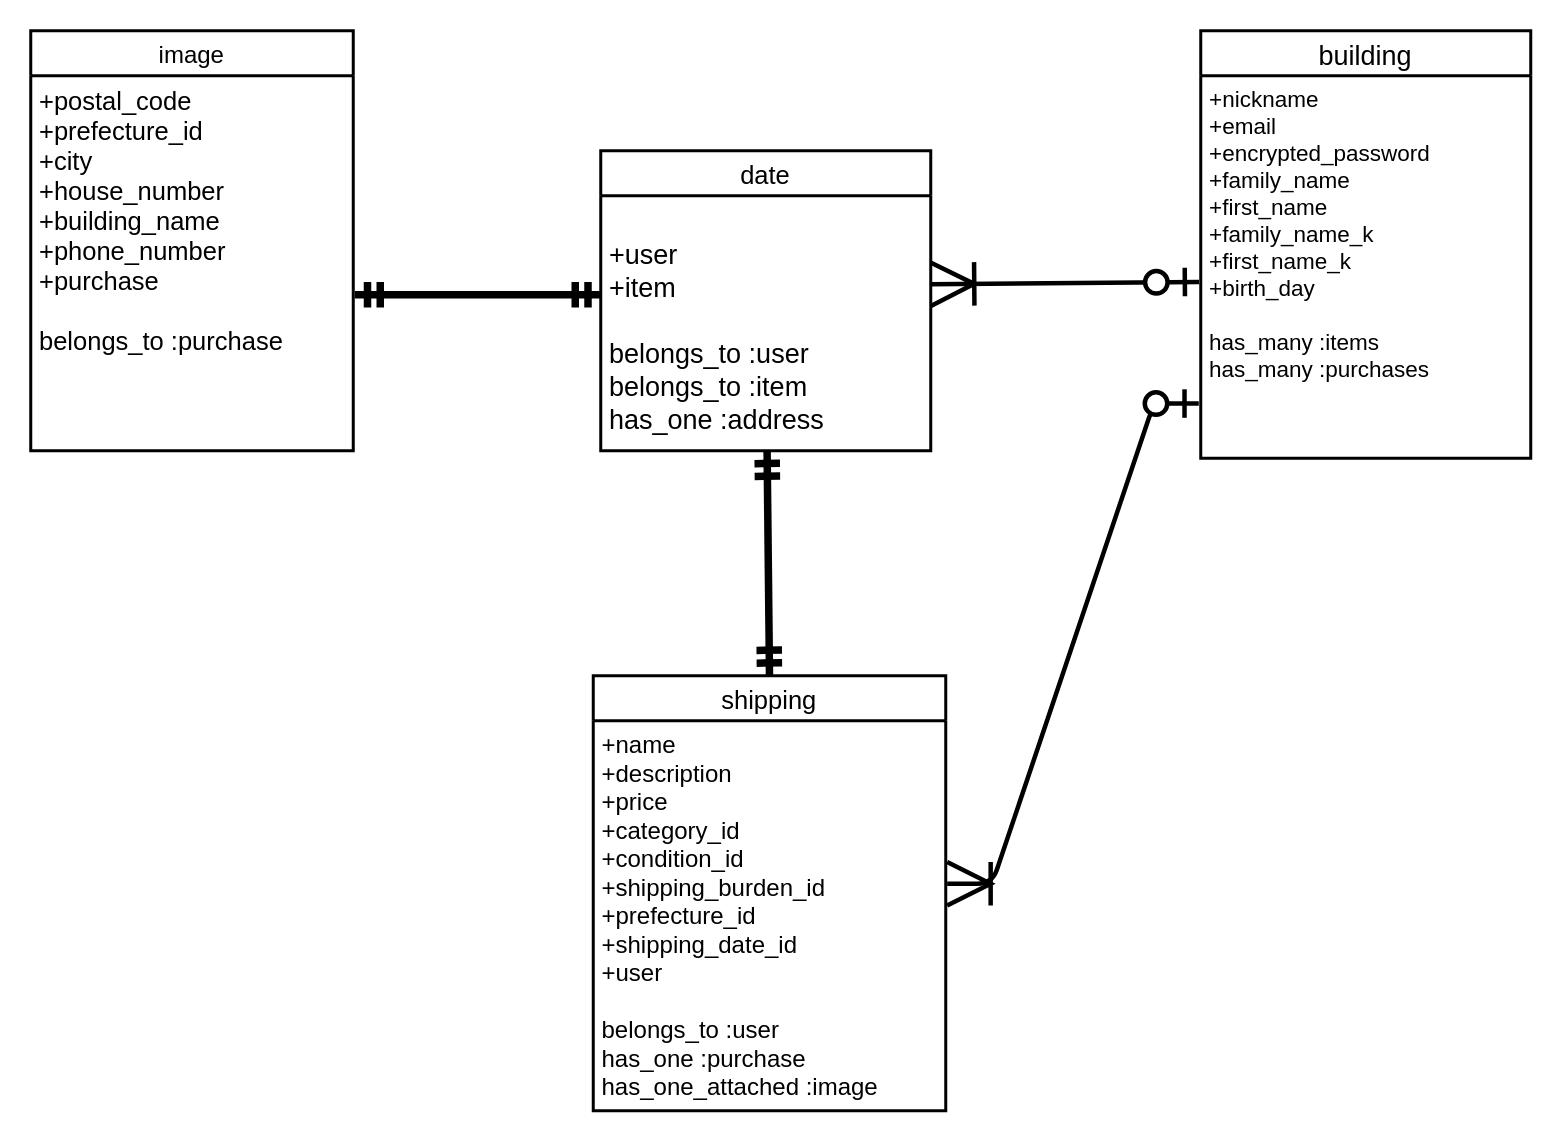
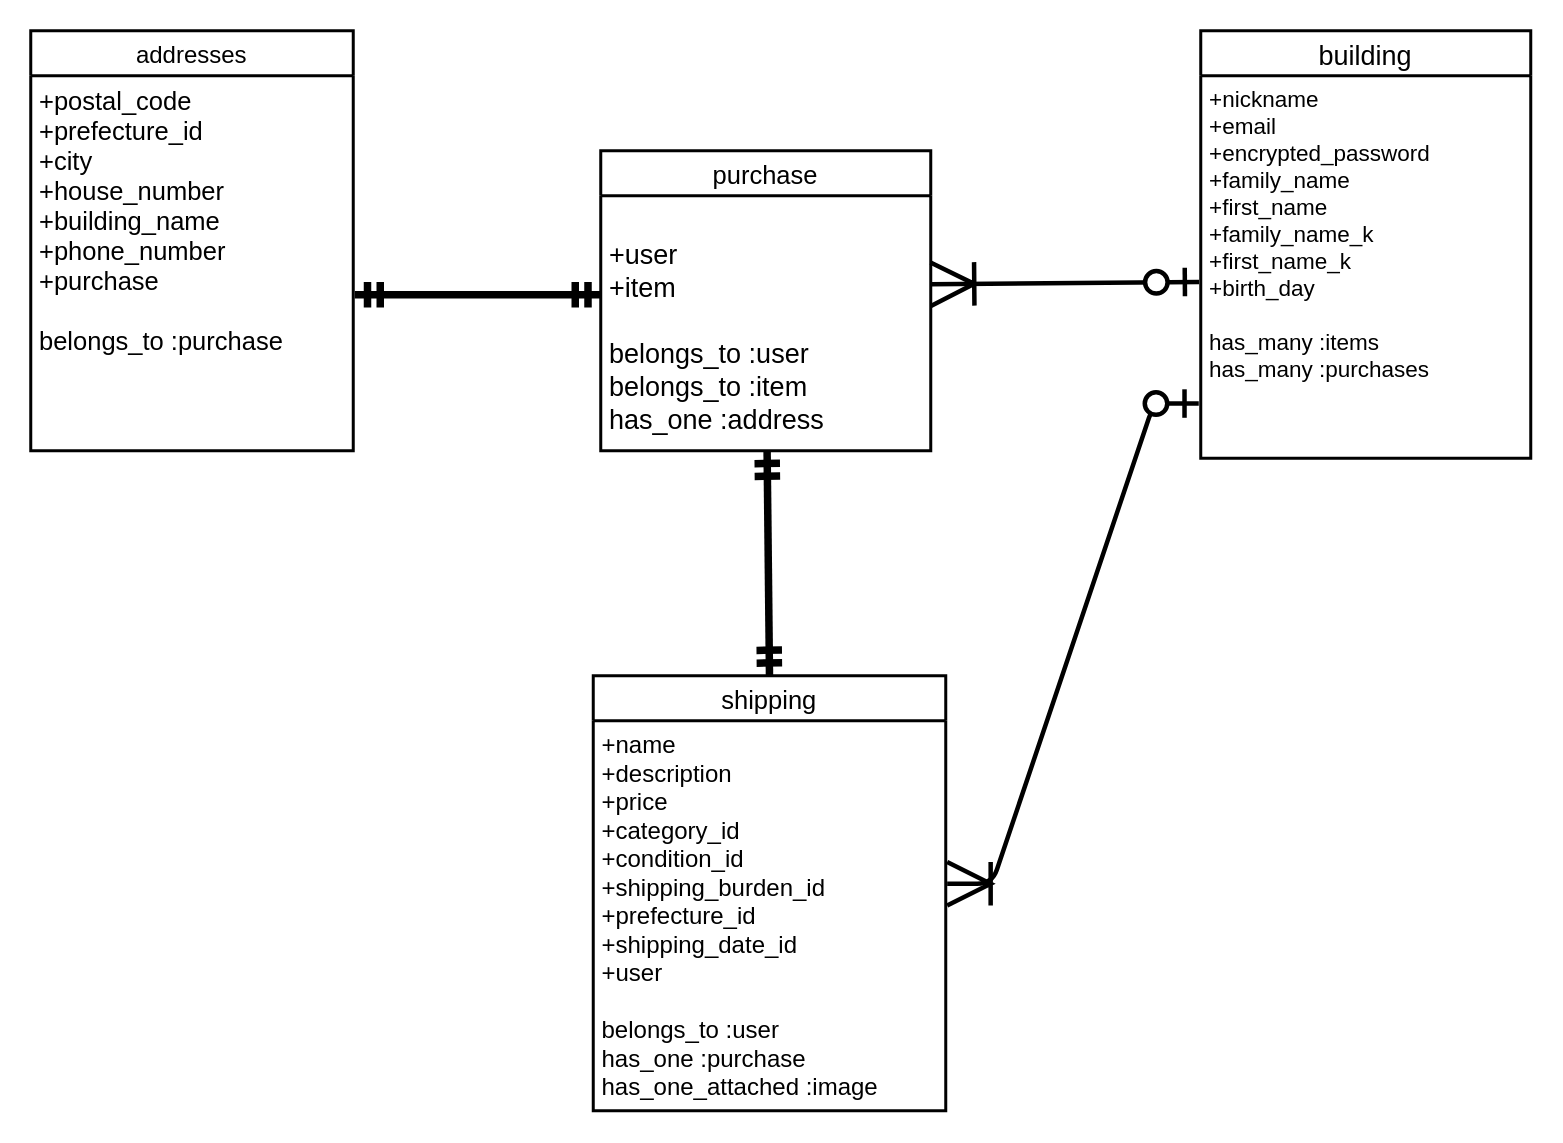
node "image": label "image" -> "addresses"
node "date": label "date" -> "purchase"
